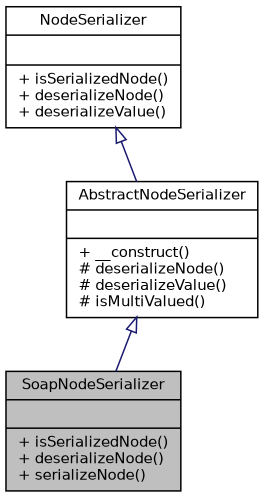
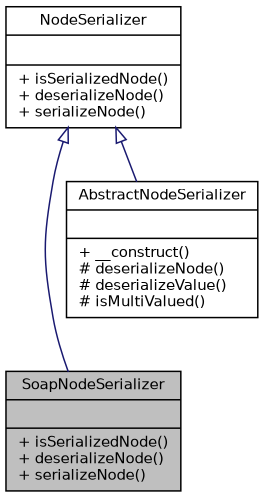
node "NodeSerializer": text "+ deserializeValue()" -> "+ serializeNode()"
edge "SoapNodeSerializer" -> "AbstractNodeSerializer": now "SoapNodeSerializer" -> "NodeSerializer"
